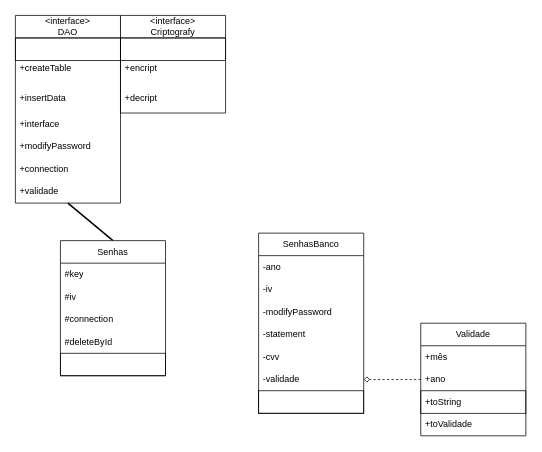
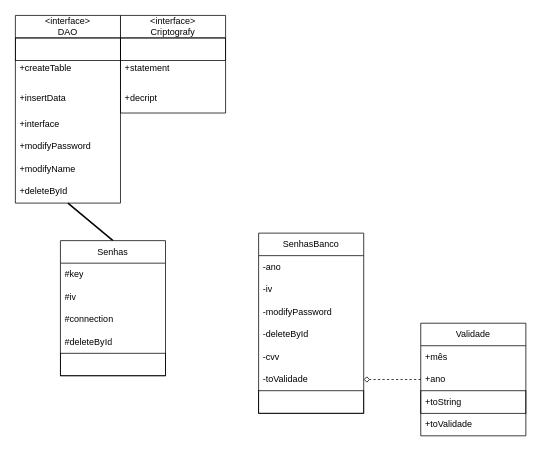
node "+encript": label "+encript" -> "+statement"
node "+connection": label "+connection" -> "+modifyName"
node "+validade": label "+validade" -> "+deleteById"
node "-statement": label "-statement" -> "-deleteById"
node "-validade": label "-validade" -> "-toValidade"
